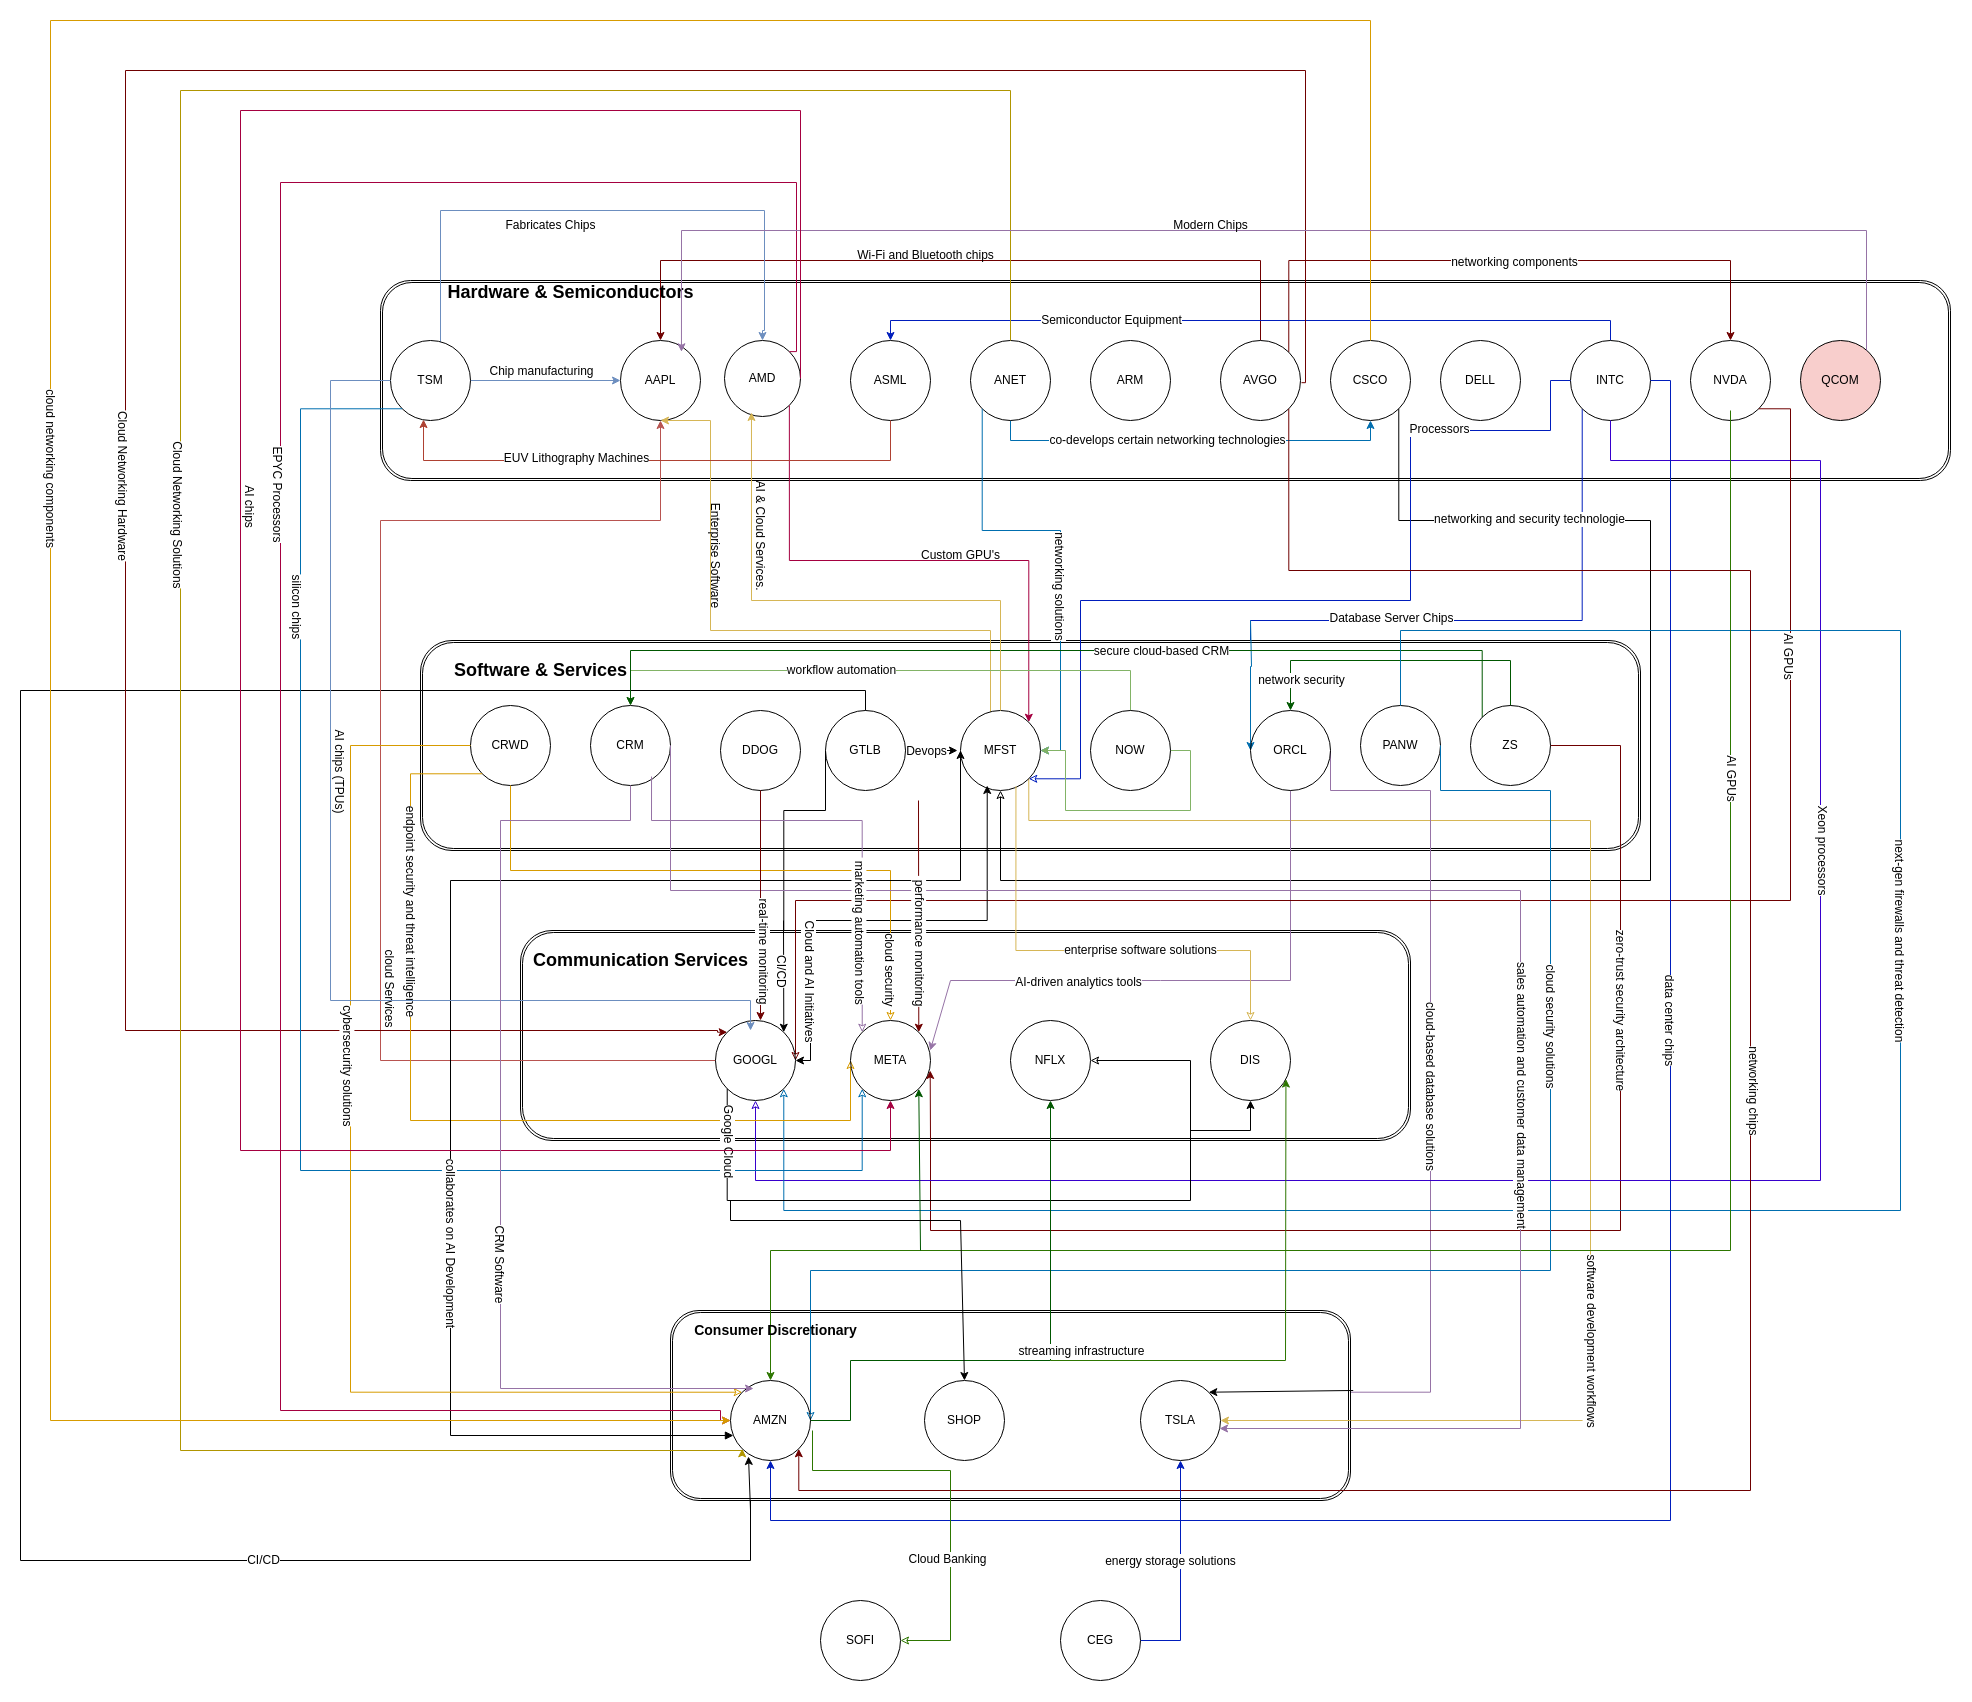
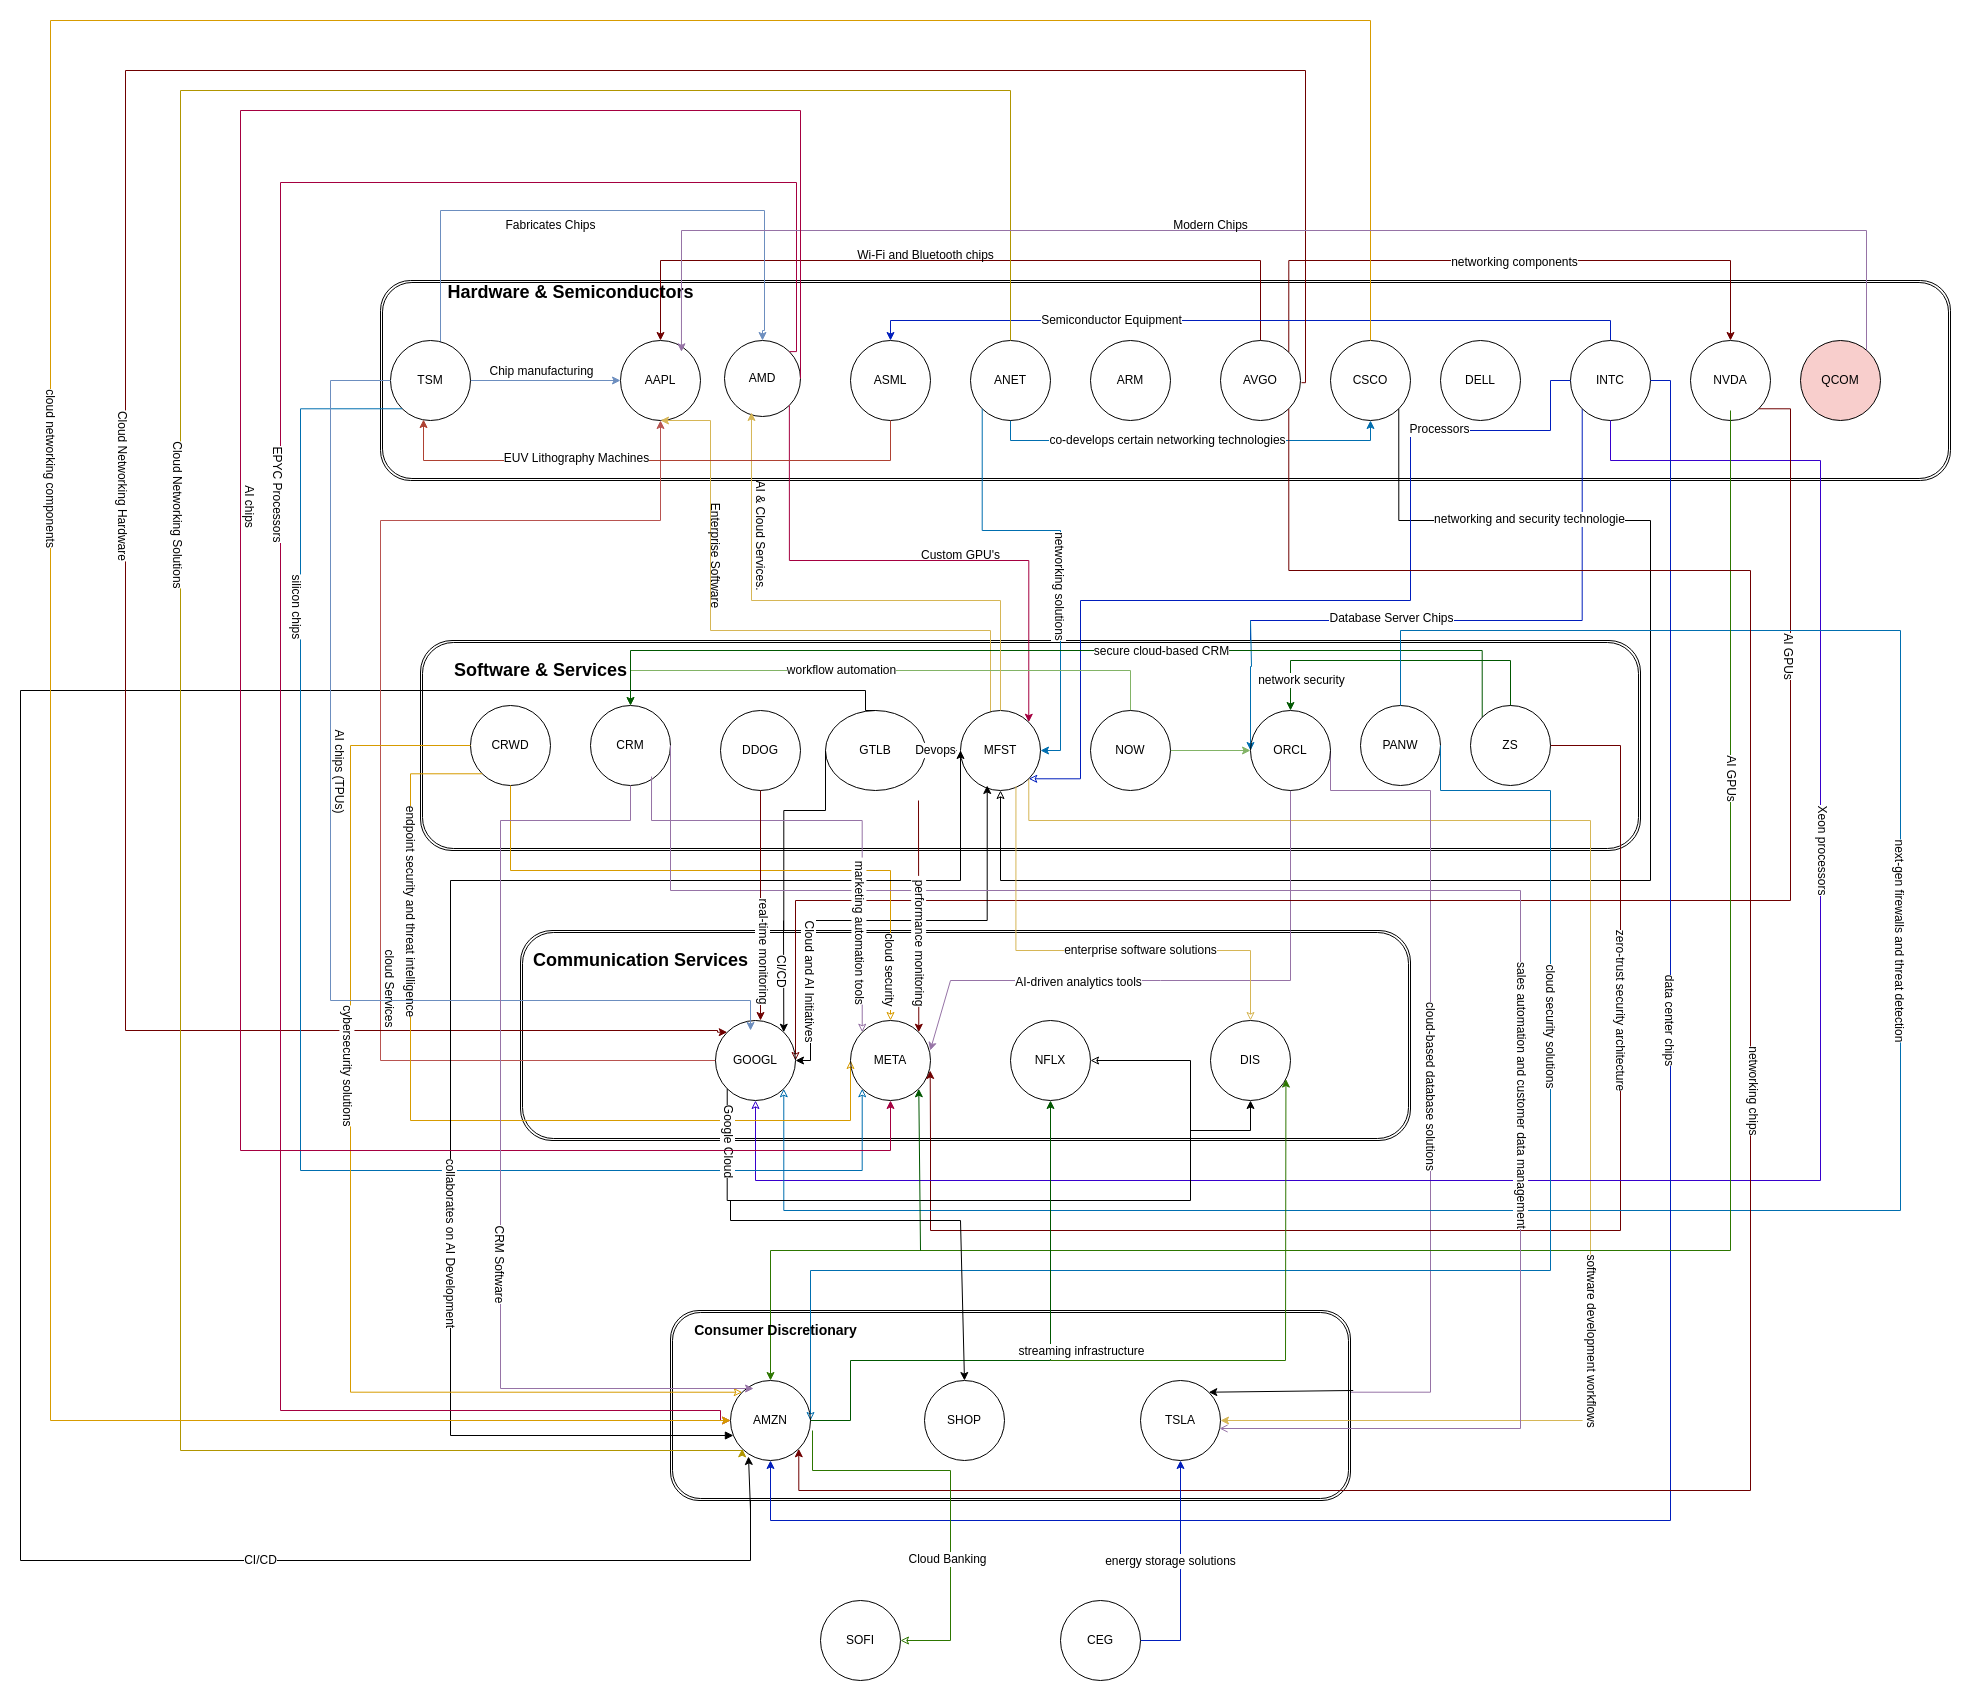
node "GTLB": size 80x80 -> 100x80
edge "NOW" -> "MFST": now "NOW" -> "ORCL"
edge "CRM" -> "TSLA": arrowhead classic -> open
